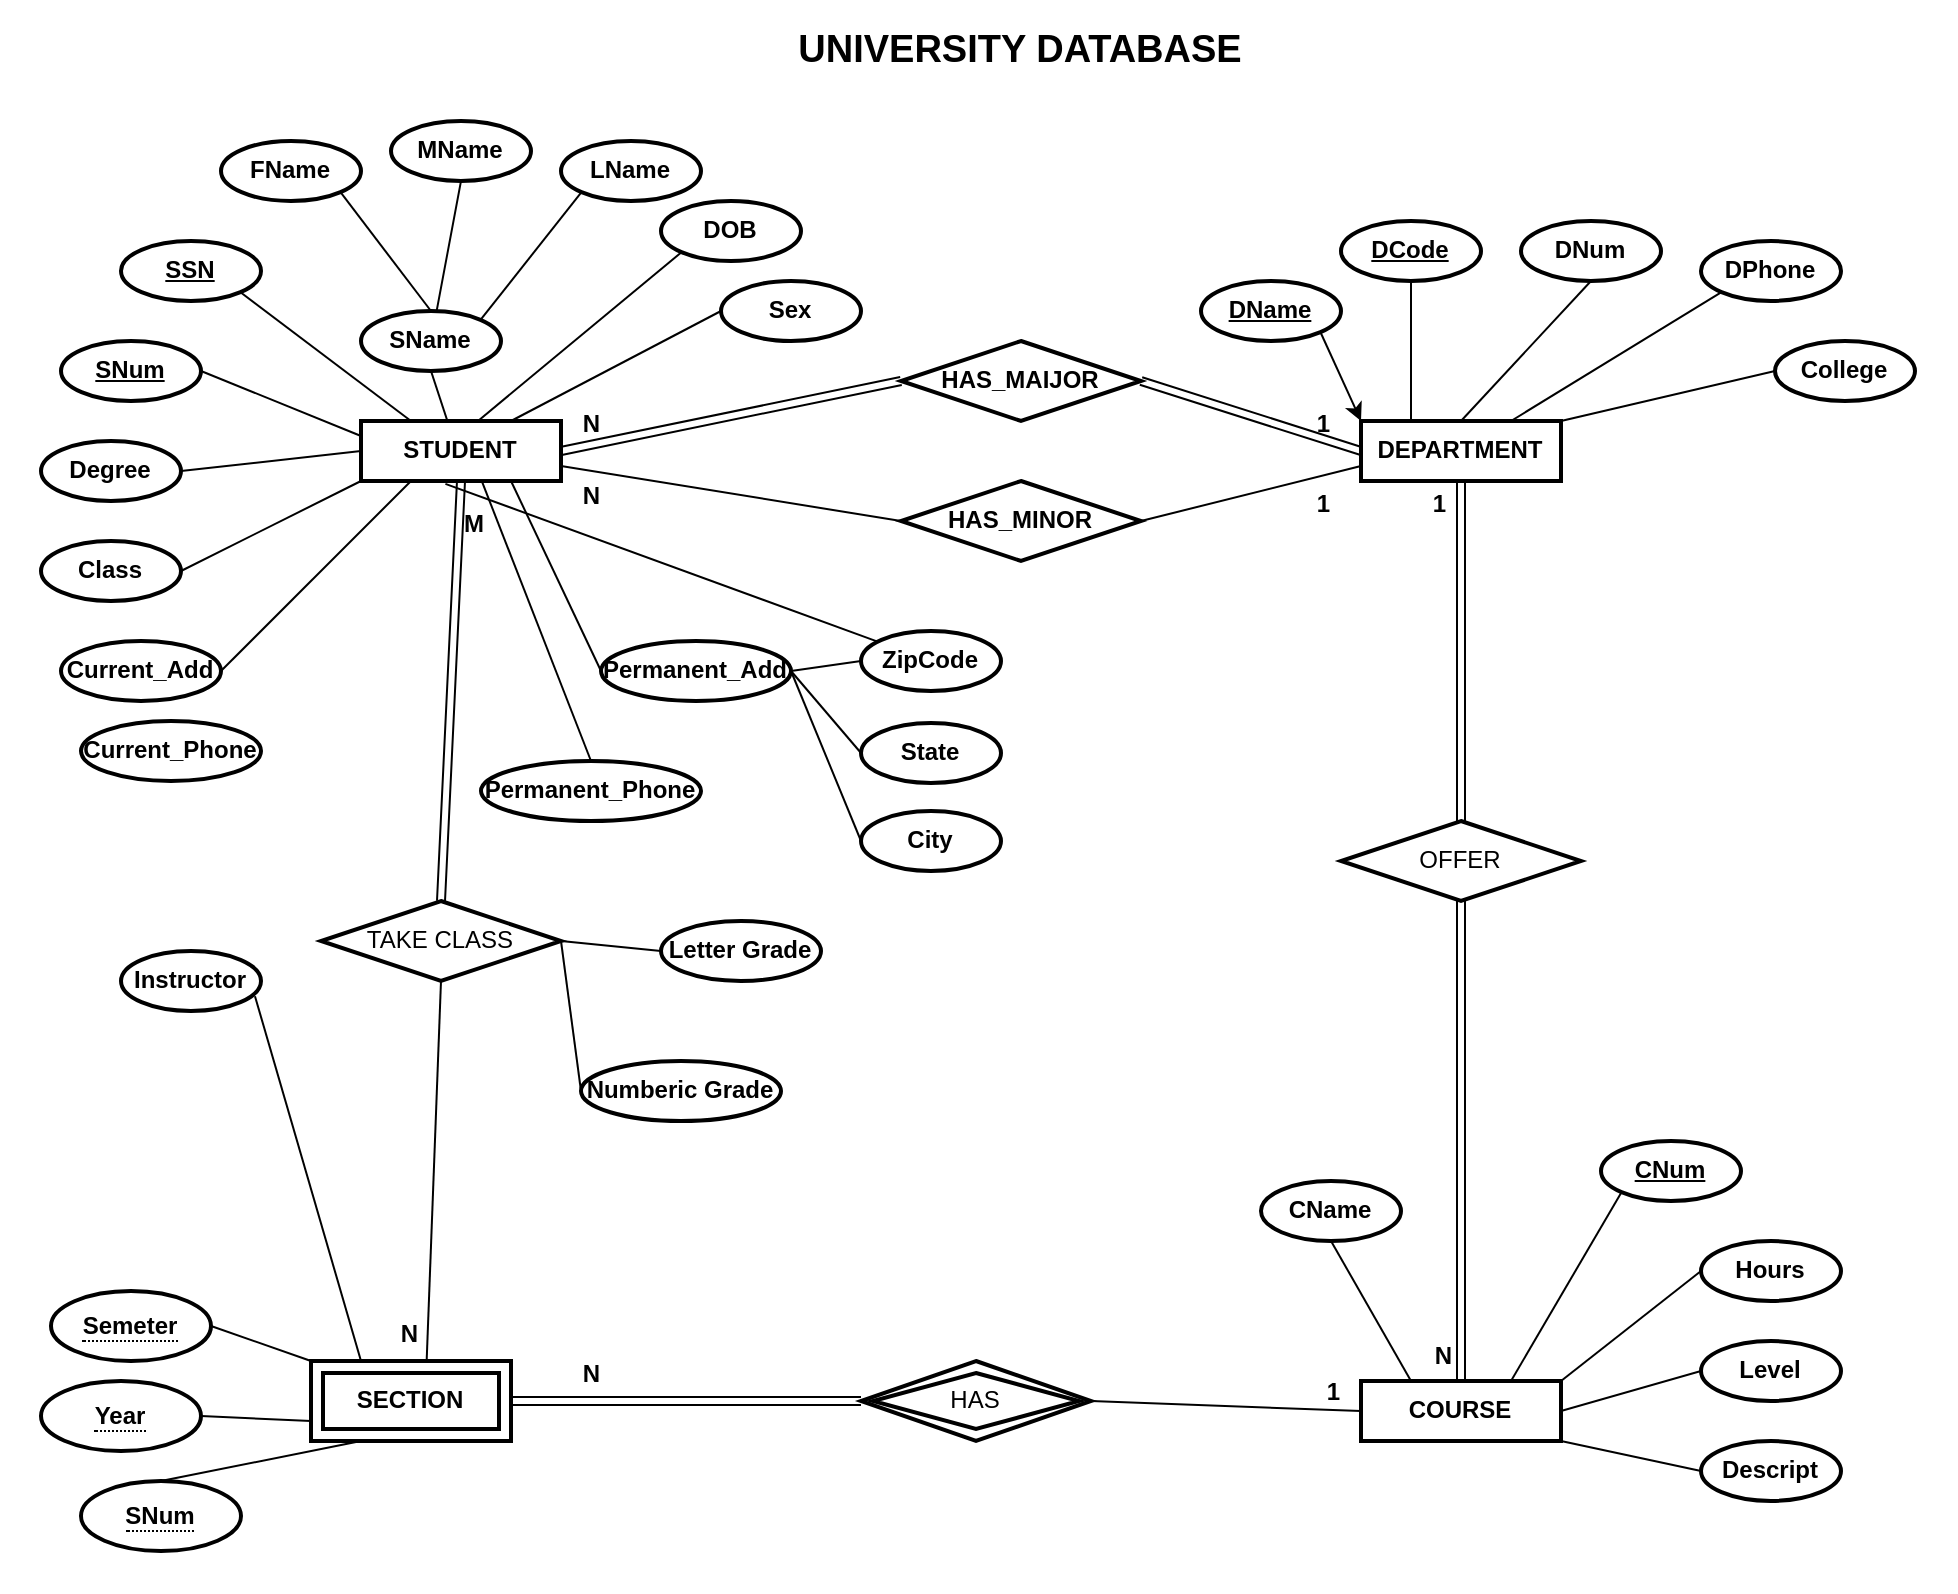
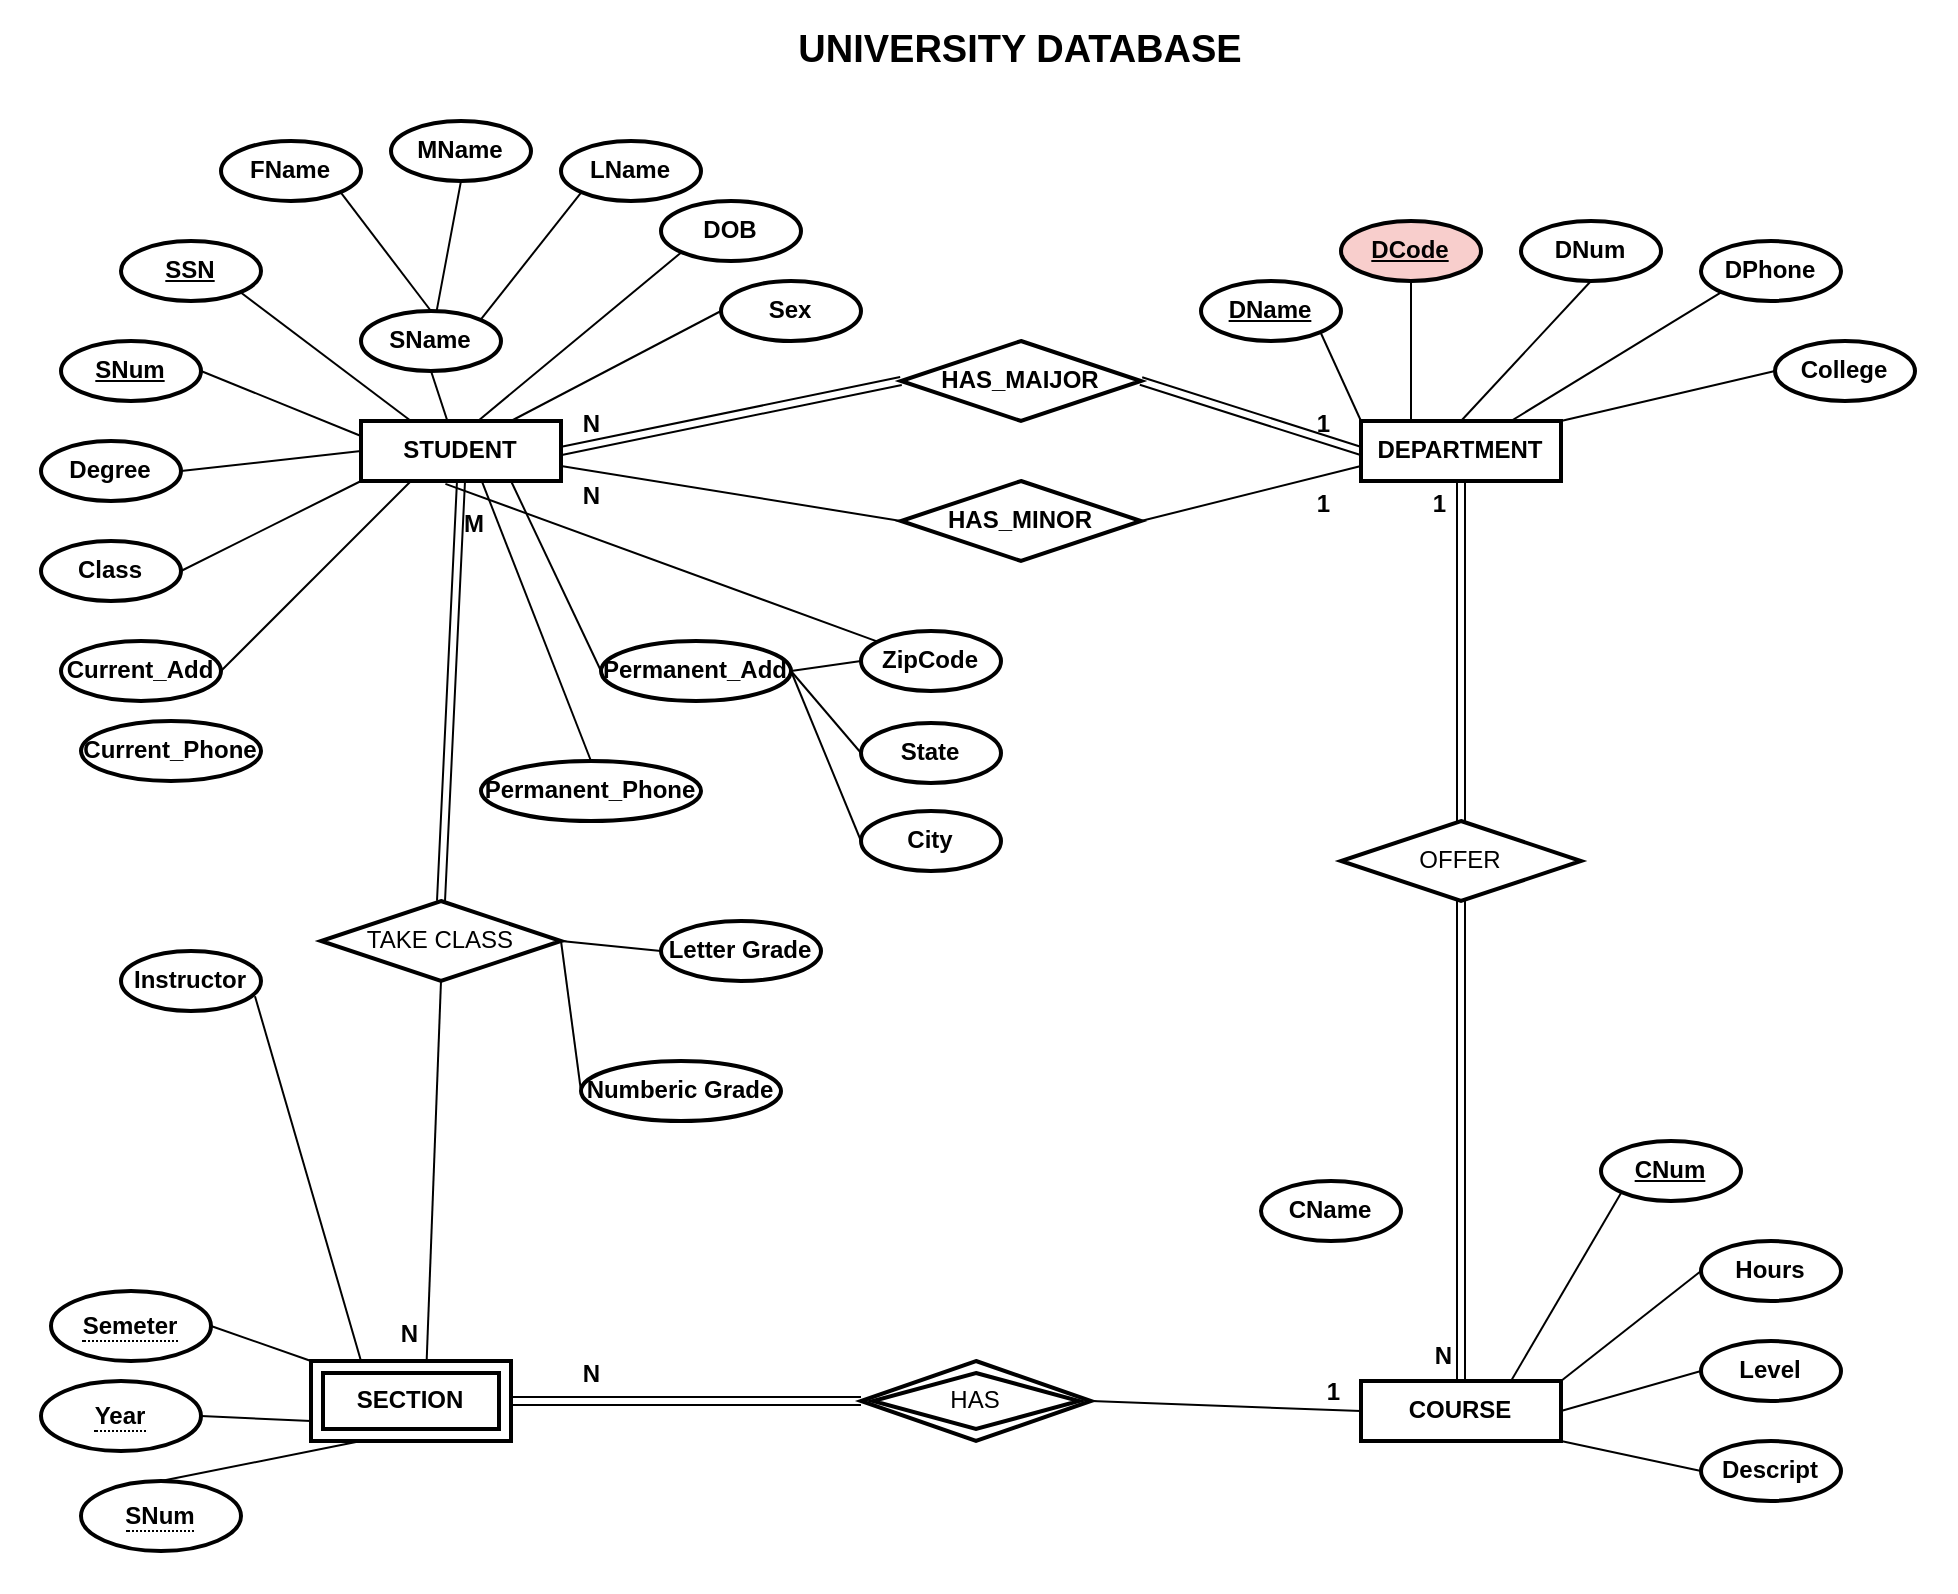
node "DCode": fillcolor #ffffff -> #f8cecc
edge "DName" -> "DEPARTMENT": arrowhead classic -> none
edge "CName" -- "COURSE": removed
